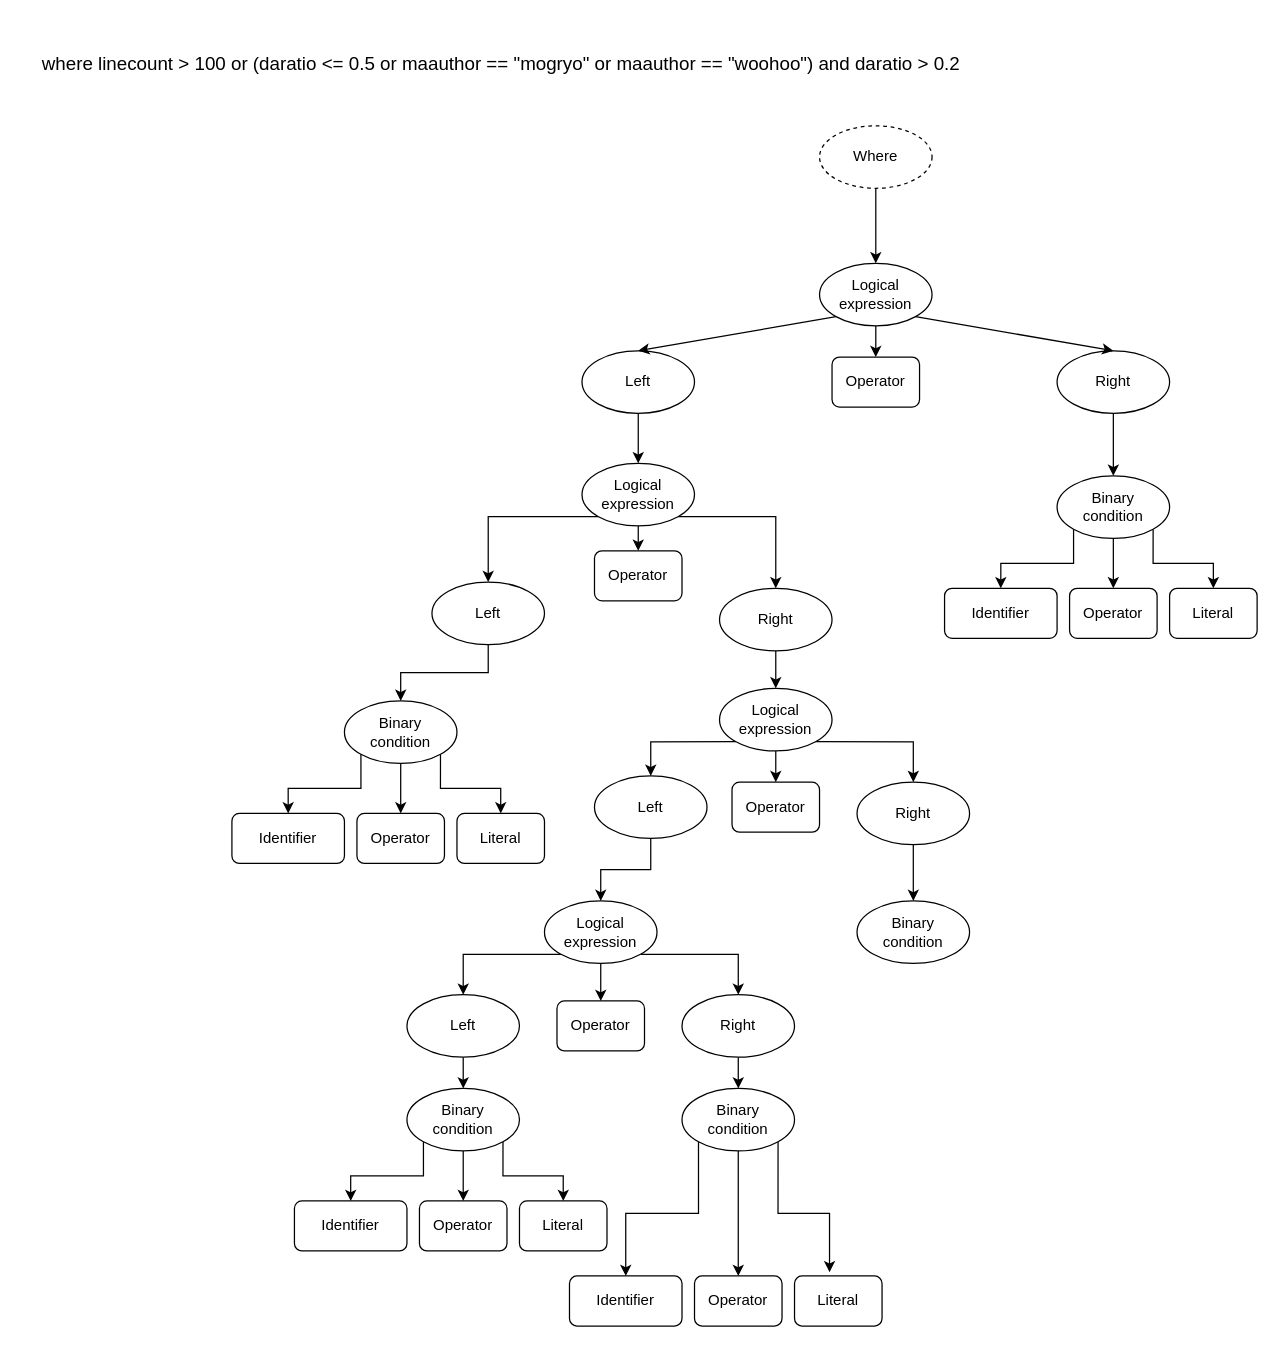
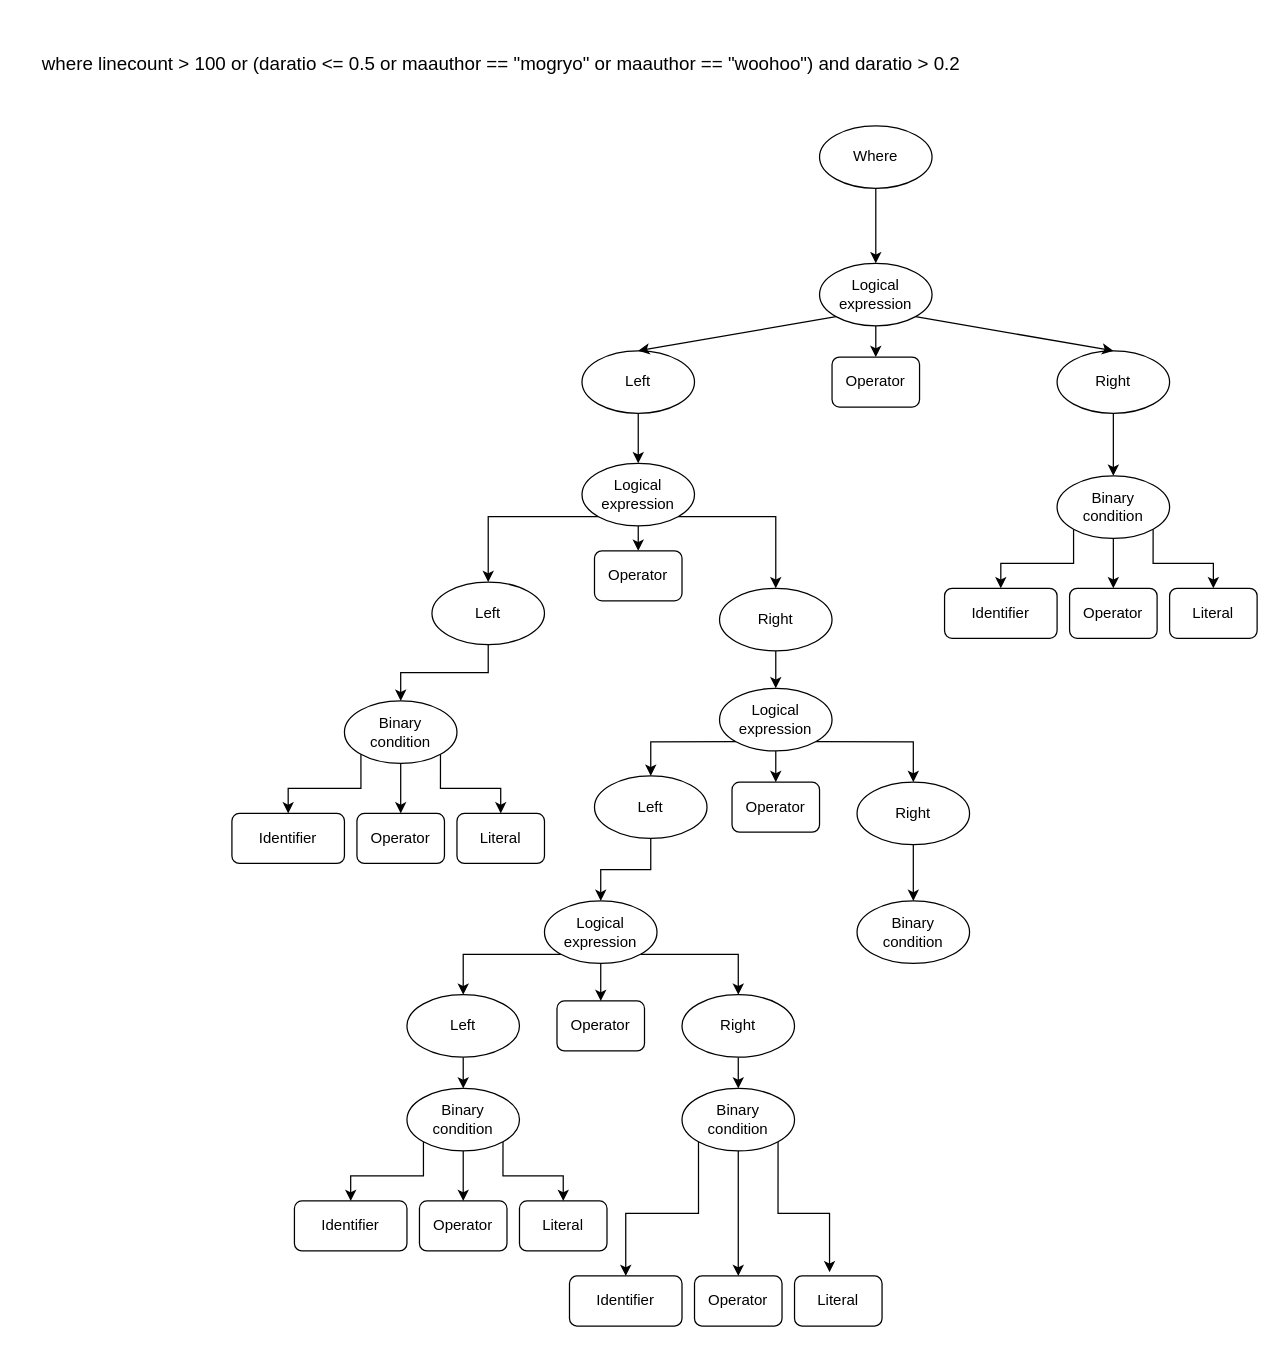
node "Where": style dashed -> solid
